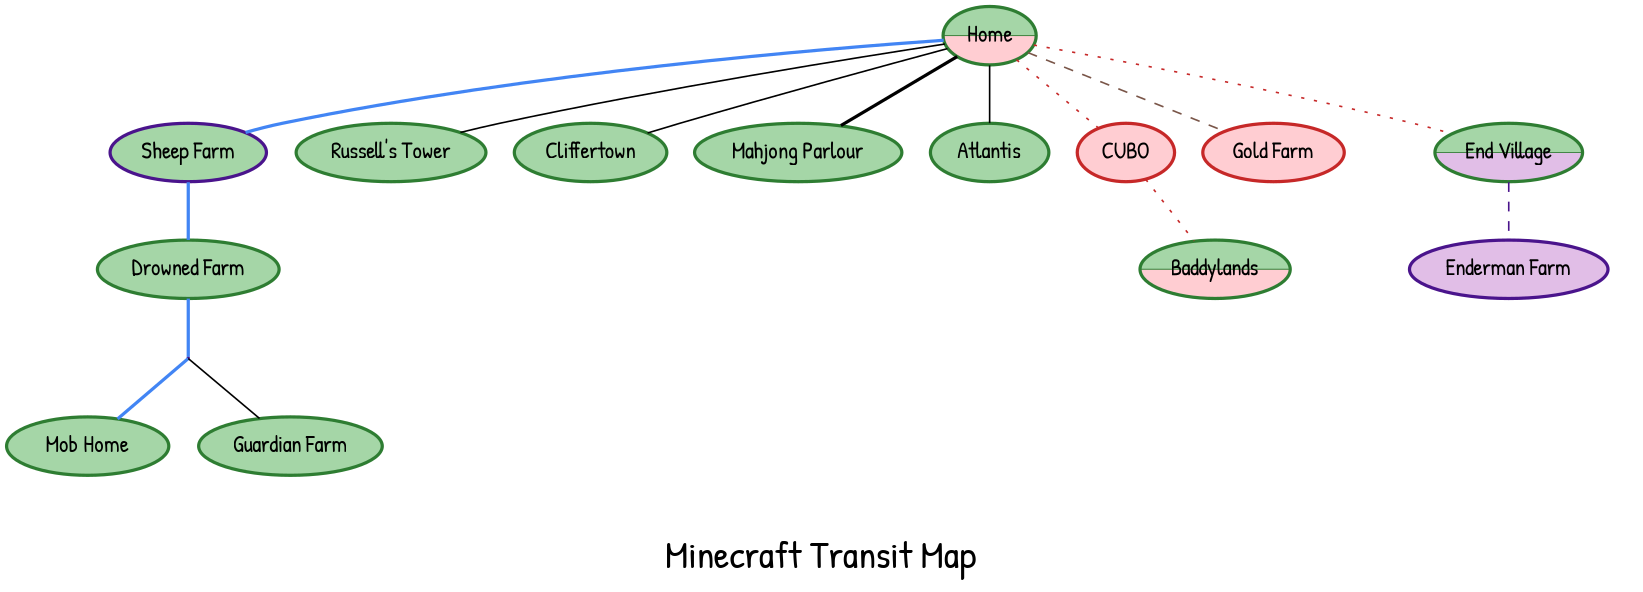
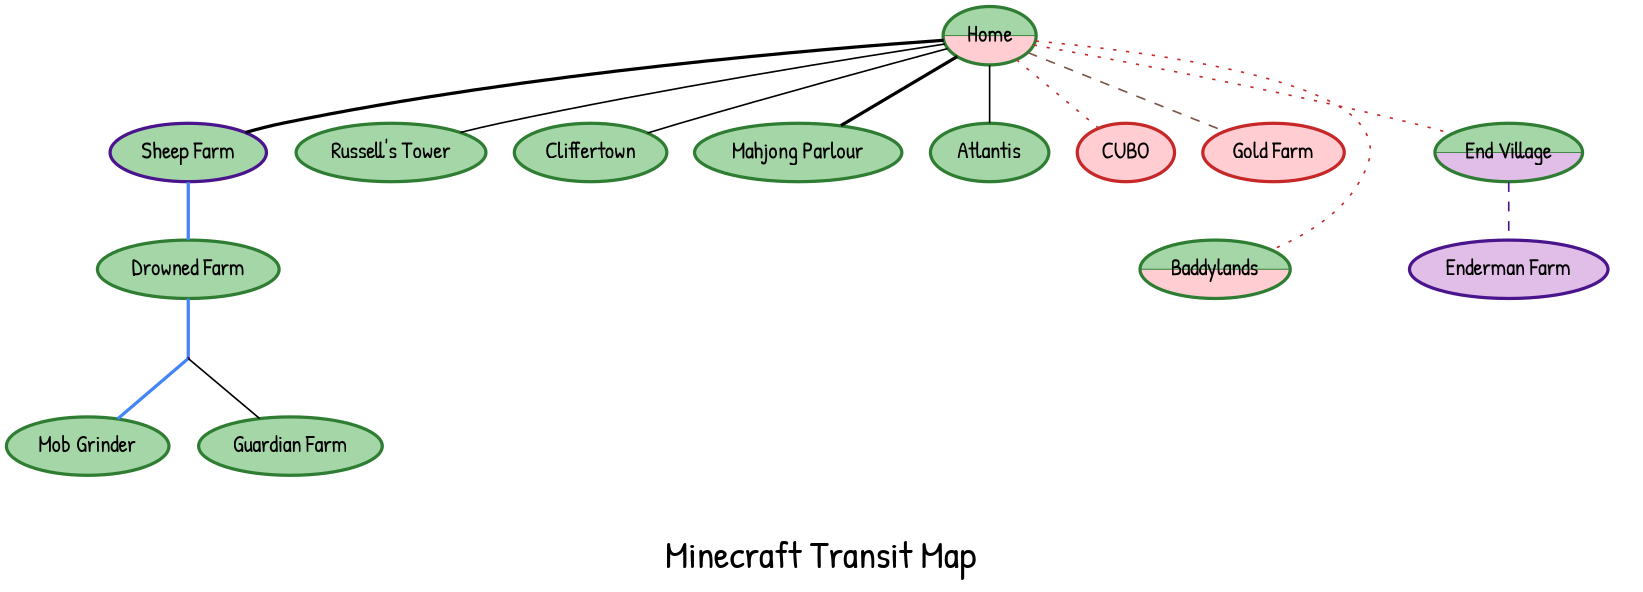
edge "Home" -- "Sheep Farm": color #4285f4 -> black
edge "CUBO" -- "Baddylands": now "Home" -- "Baddylands"
node "Mob Home": label "Mob Home" -> "Mob Grinder"
